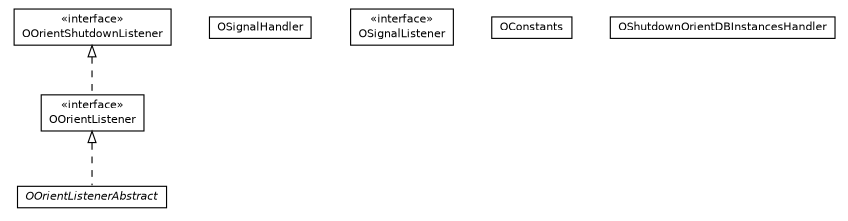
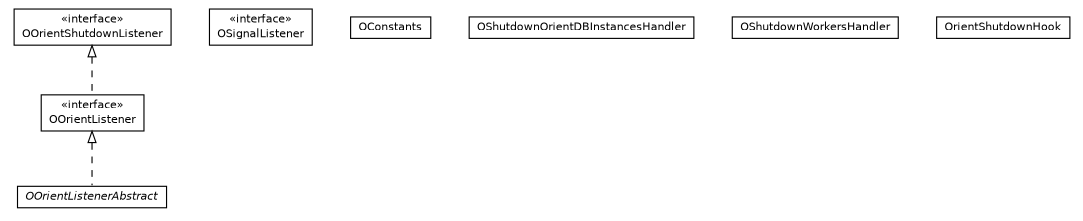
node "OSignalHandler": removed
node "OShutdownWorkersHandler": added
node "OrientShutdownHook": added
